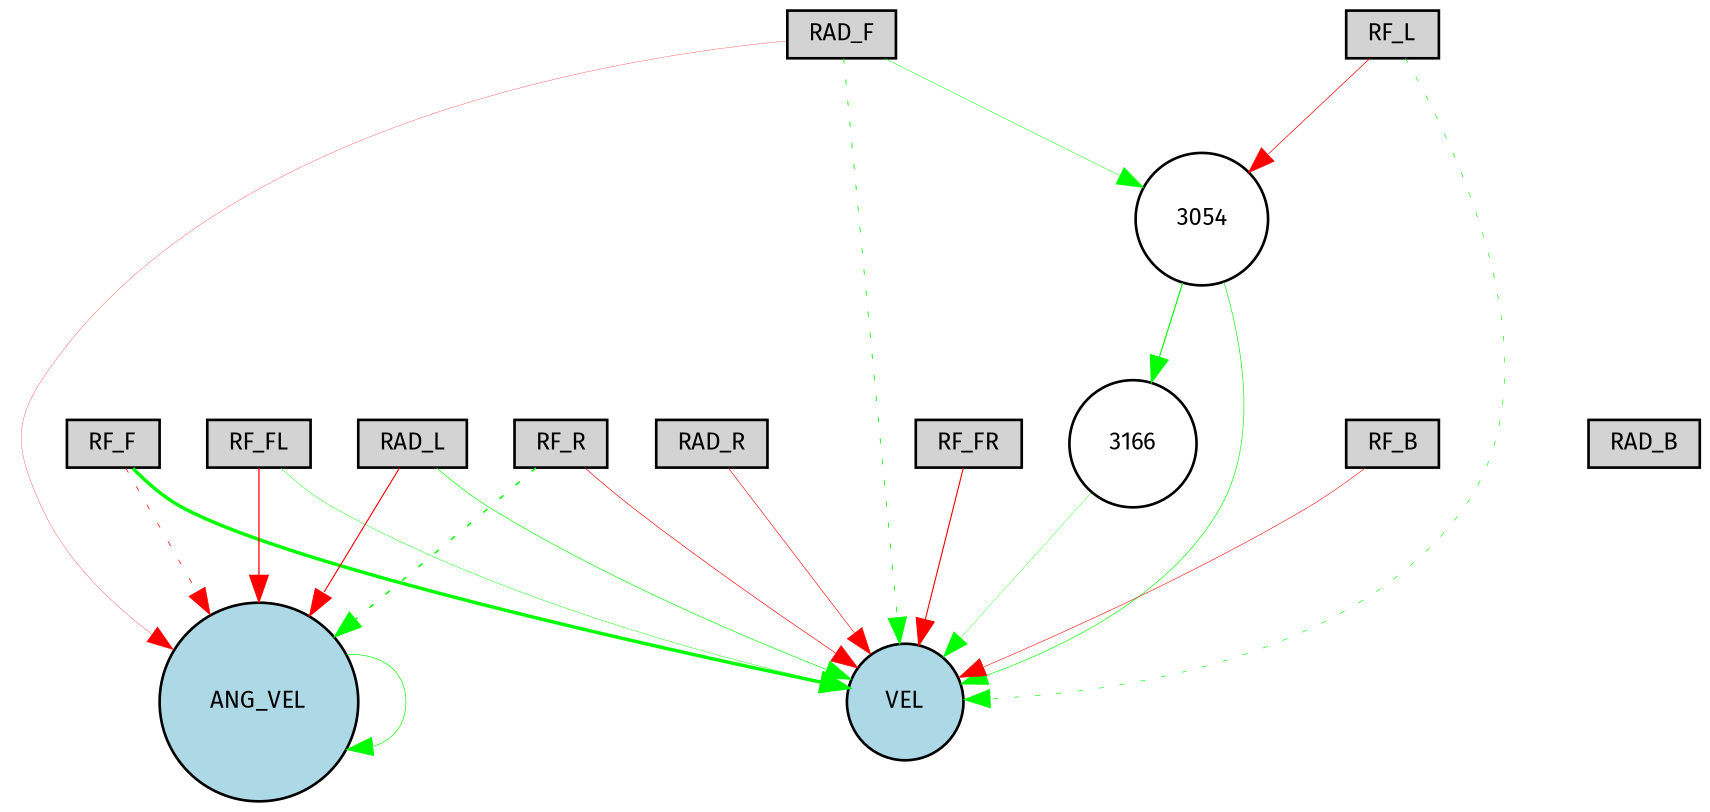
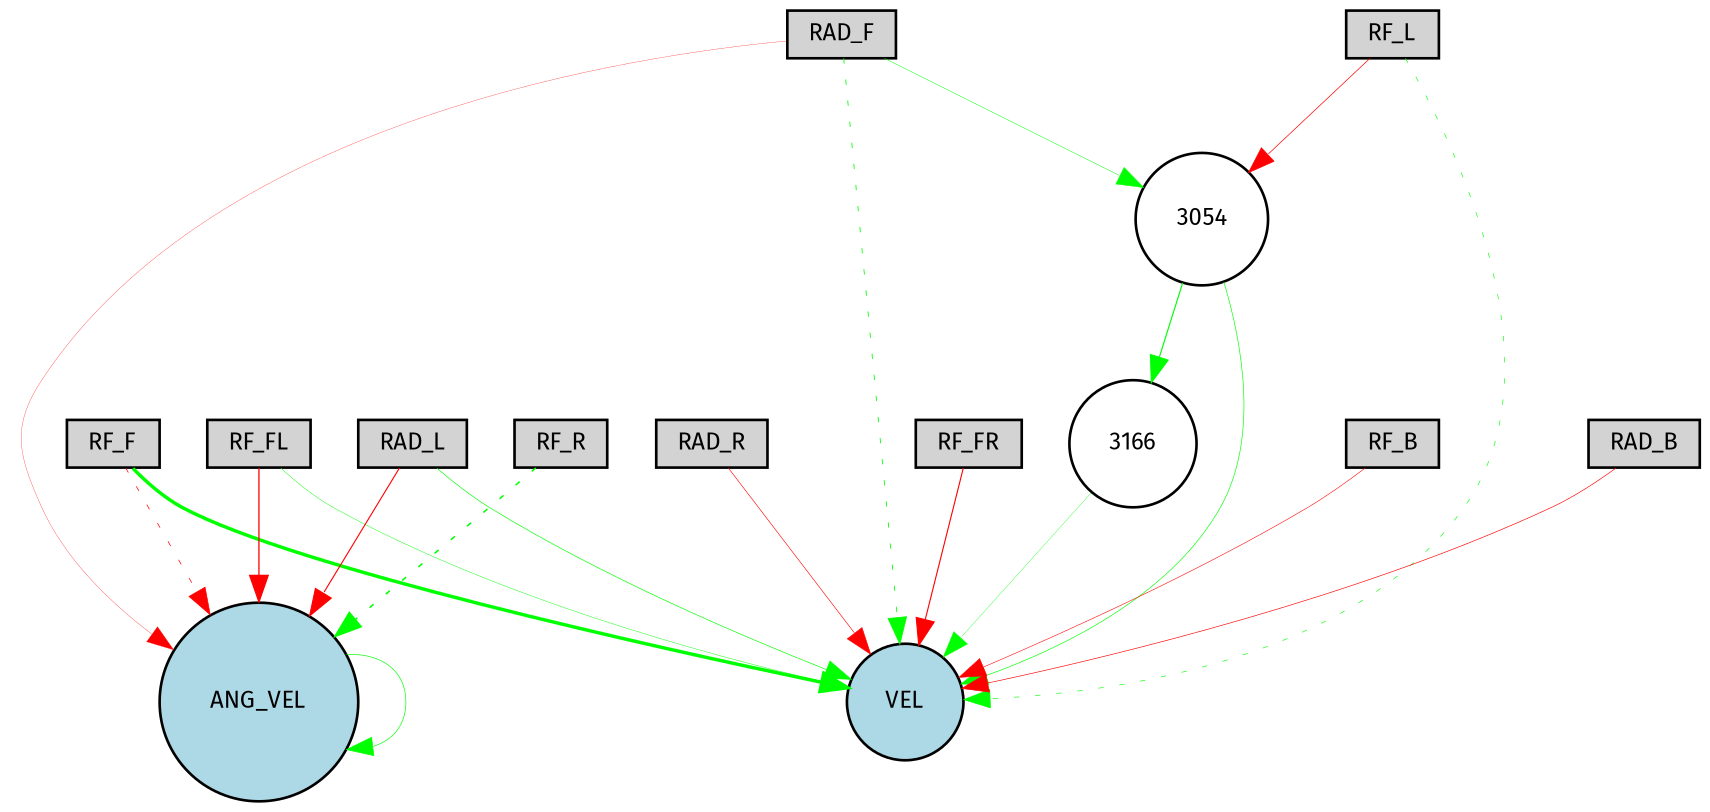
edge "RF_R" -> "VEL": now "RAD_B" -> "VEL"
